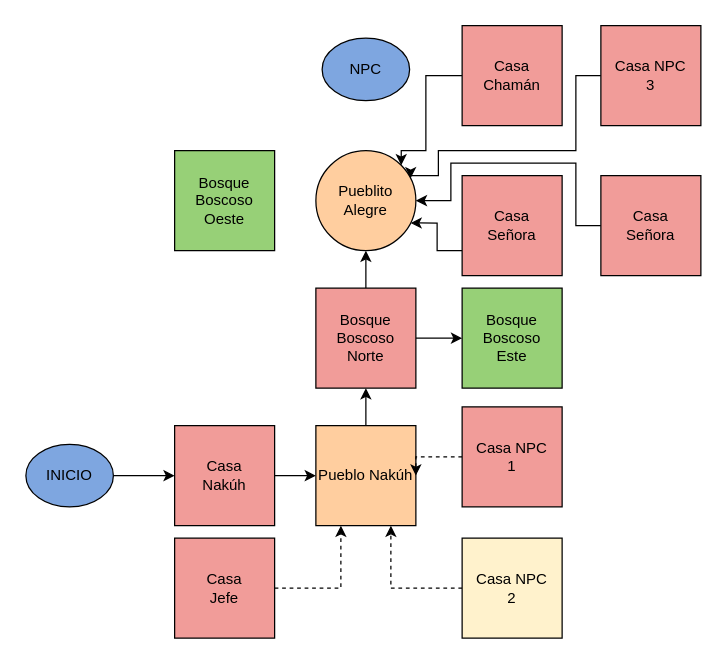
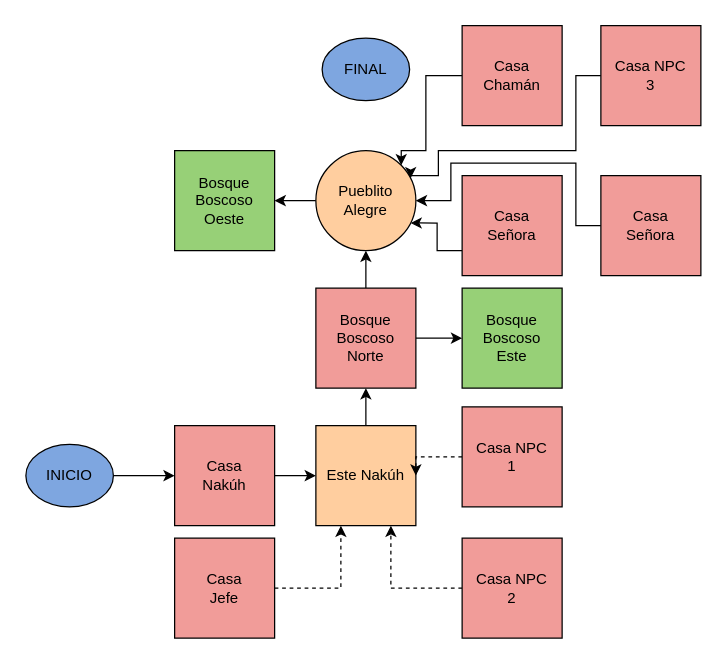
node "NPC": label "NPC" -> "FINAL"
edge "Pueblito Alegre" -> "Bosque Boscoso Oeste": added
node "Pueblo Nakúh": label "Pueblo Nakúh" -> "Este Nakúh"
node "Casa NPC 2": fillcolor #fff2cc -> #f19c99
